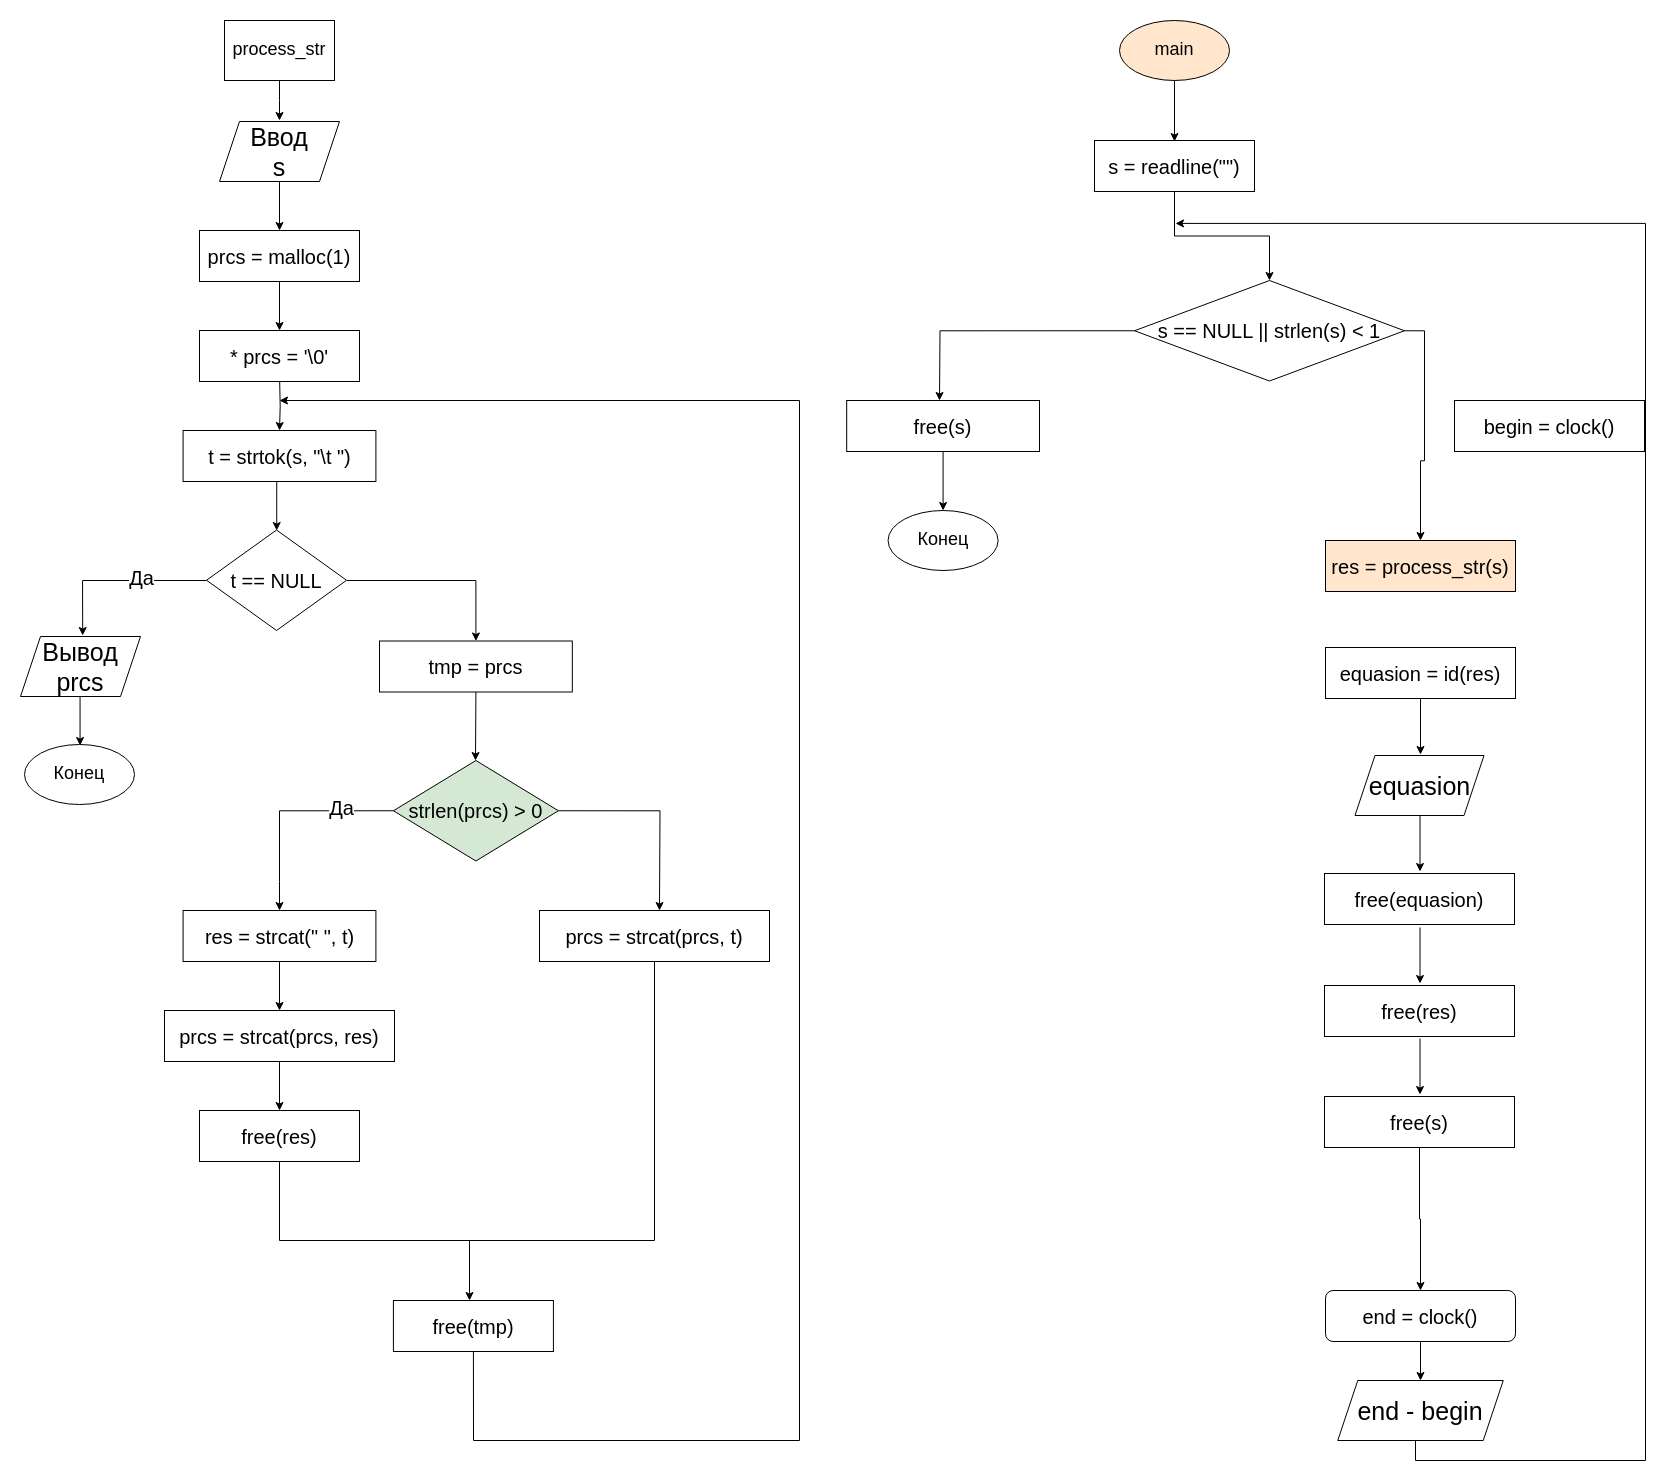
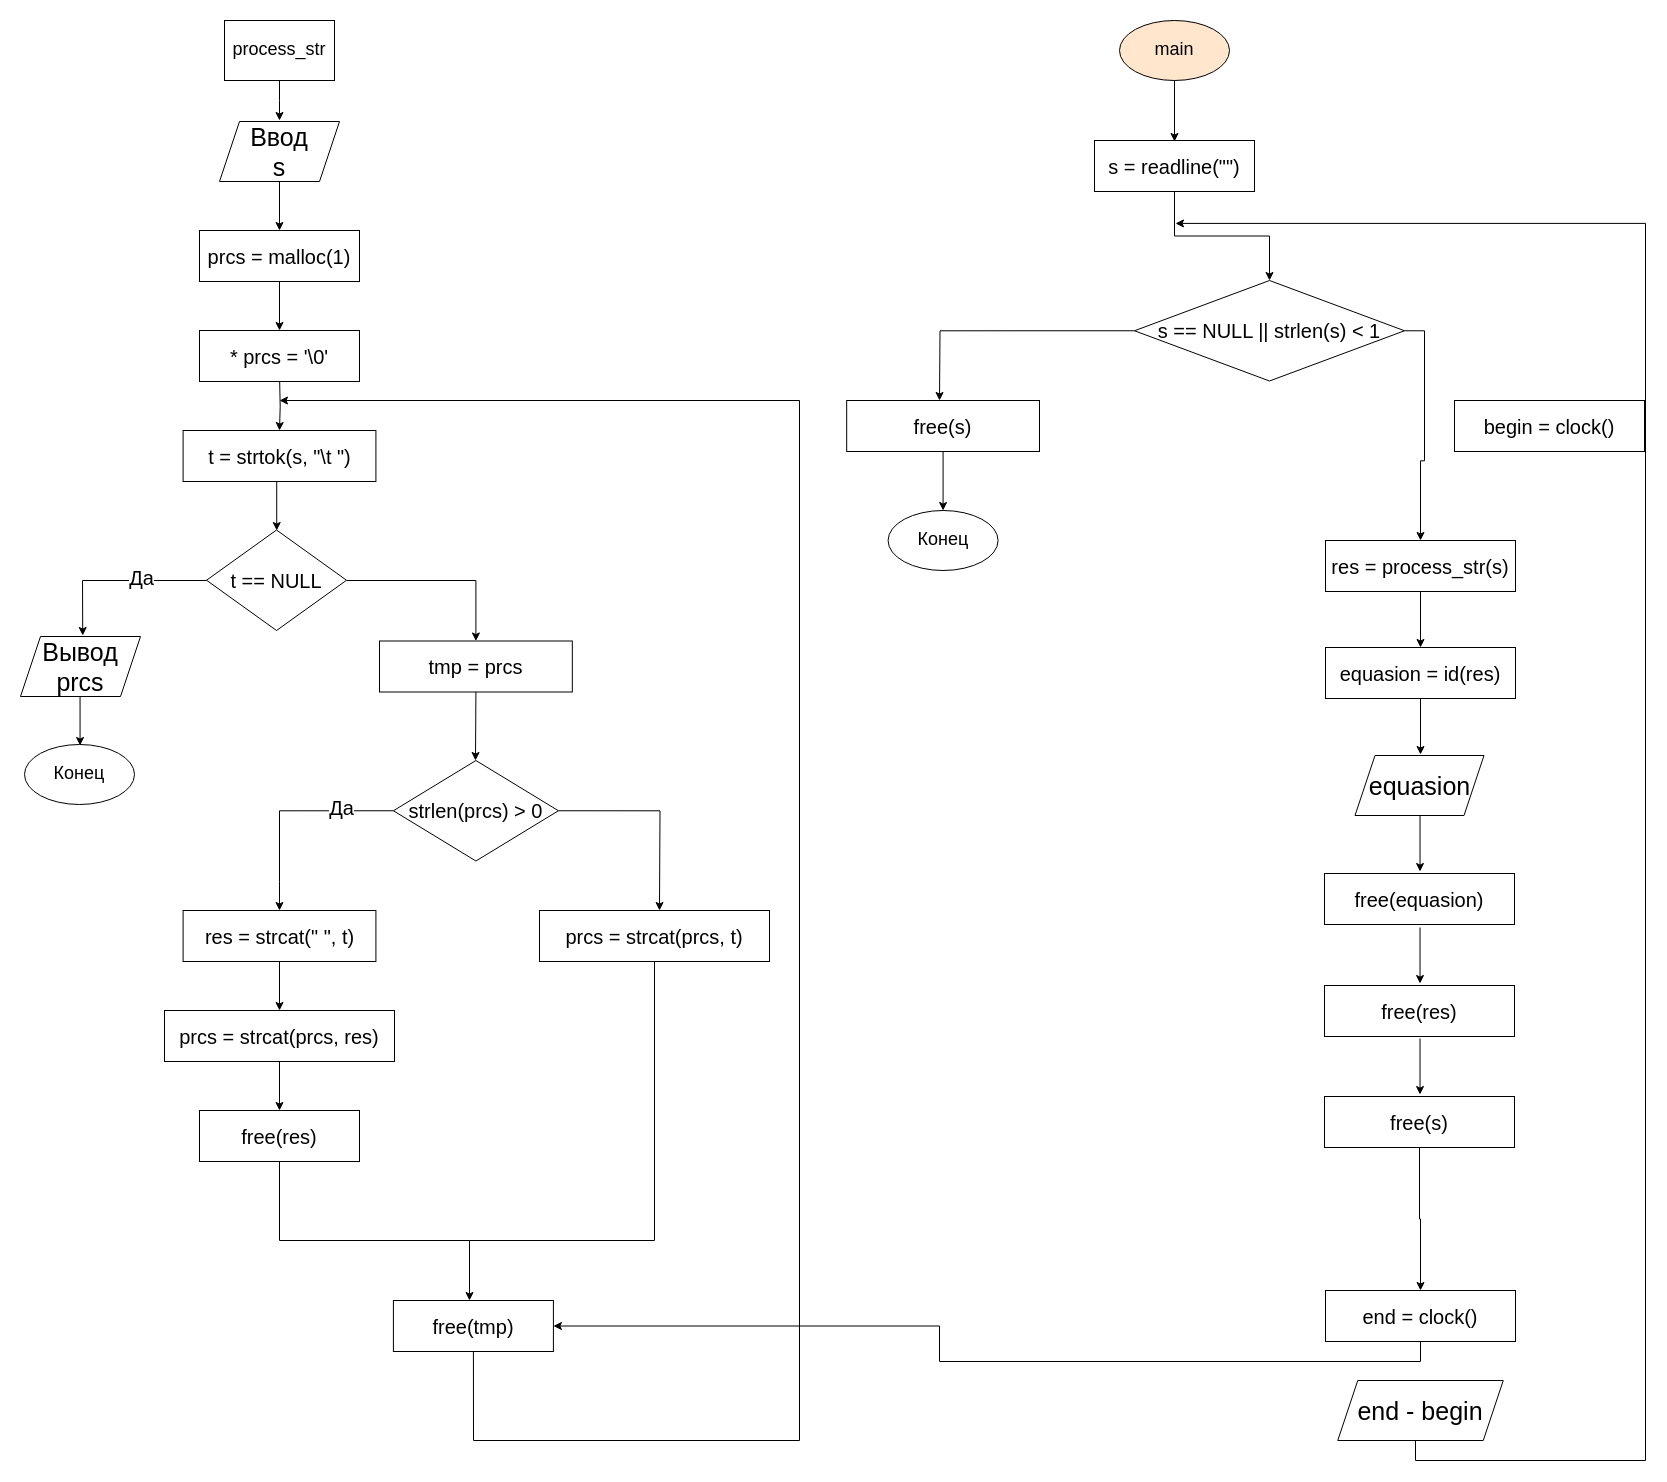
node "res = process_str(s)": fillcolor #ffe6cc -> #ffffff
edge "res = process_str(s)" -> "equasion = id(res)": added
node "strlen(prcs) > 0": fillcolor #d5e8d4 -> #ffffff
node "end = clock()": shape rounded rectangle -> rectangle
edge "end = clock()" -> "end - begin": now "end = clock()" -> "free(tmp)"
